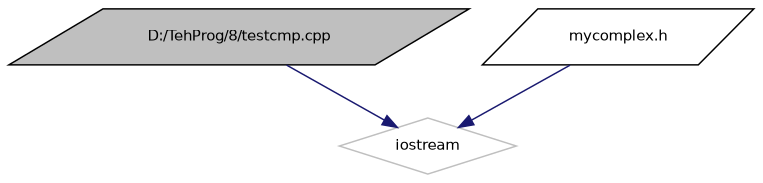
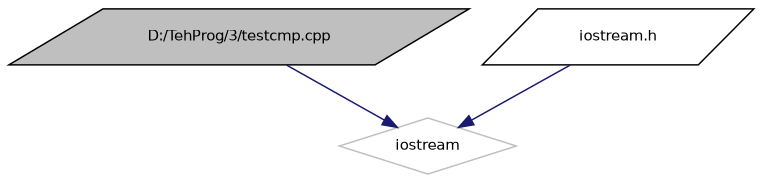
node "D:/TehProg/8/testcmp.cpp": label "D:/TehProg/8/testcmp.cpp" -> "D:/TehProg/3/testcmp.cpp"
node "mycomplex.h": label "mycomplex.h" -> "iostream.h"
